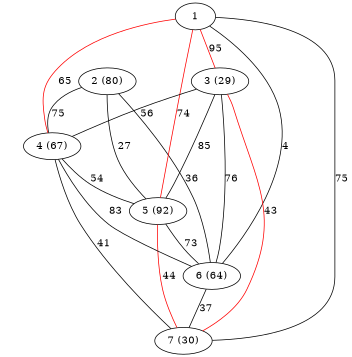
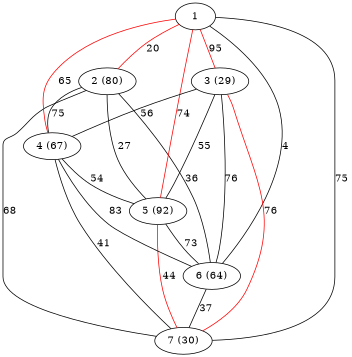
edge "1" -- "2 (80)": added, label "20"
edge "3 (29)" -- "5 (92)": label "85" -> "55"
edge "3 (29)" -- "7 (30)": label "43" -> "76"
edge "2 (80)" -- "7 (30)": added, label "68"
